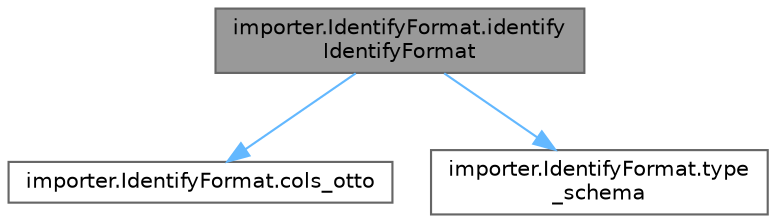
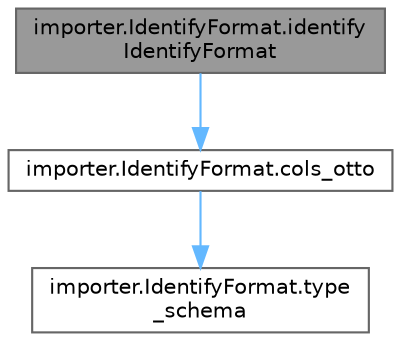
edge "importer.IdentifyFormat.identify IdentifyFormat" -> "importer.IdentifyFormat.type _schema": now "importer.IdentifyFormat.cols_otto" -> "importer.IdentifyFormat.type _schema"
